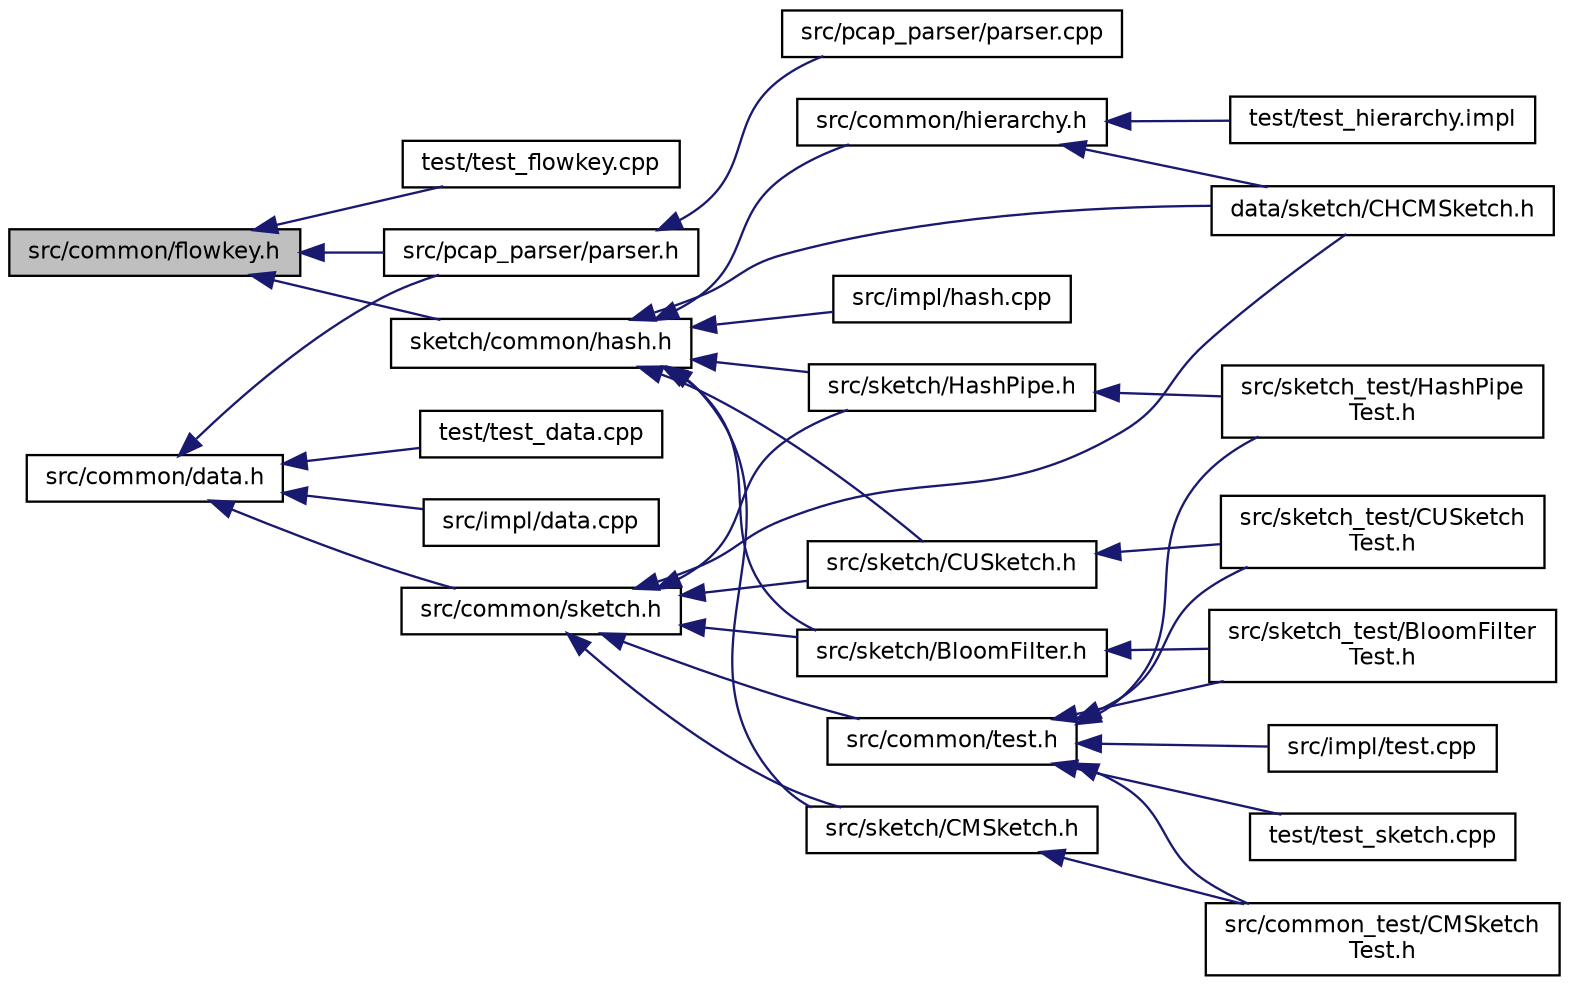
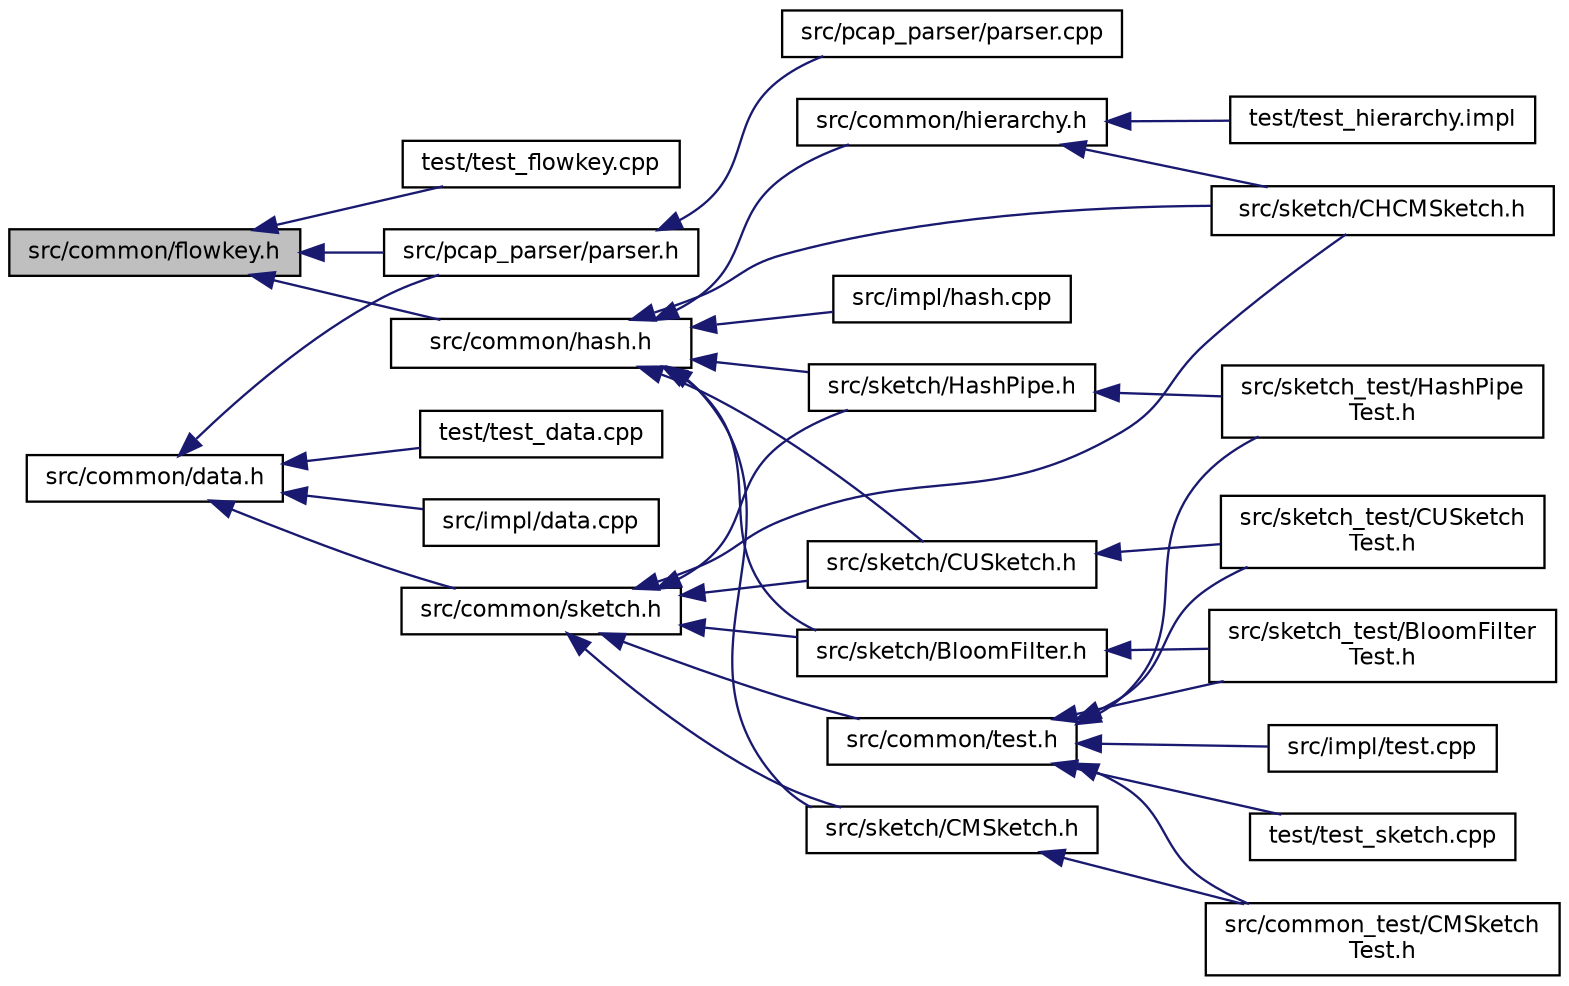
node "data/sketch/CHCMSketch.h": label "data/sketch/CHCMSketch.h" -> "src/sketch/CHCMSketch.h"
node "sketch/common/hash.h": label "sketch/common/hash.h" -> "src/common/hash.h"
